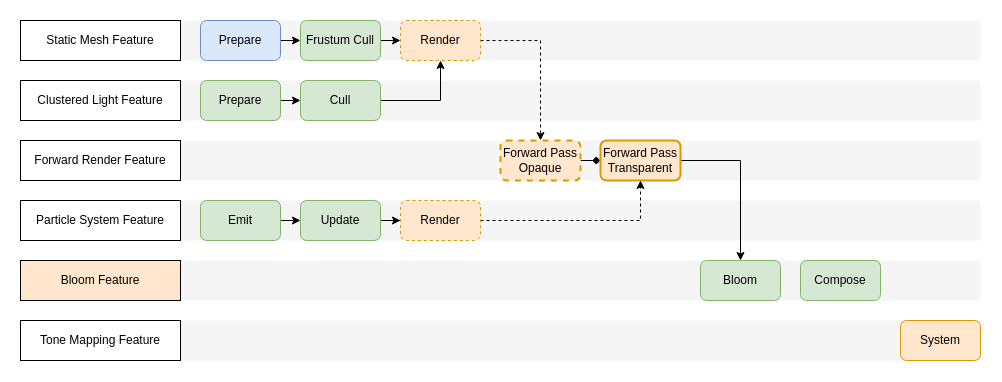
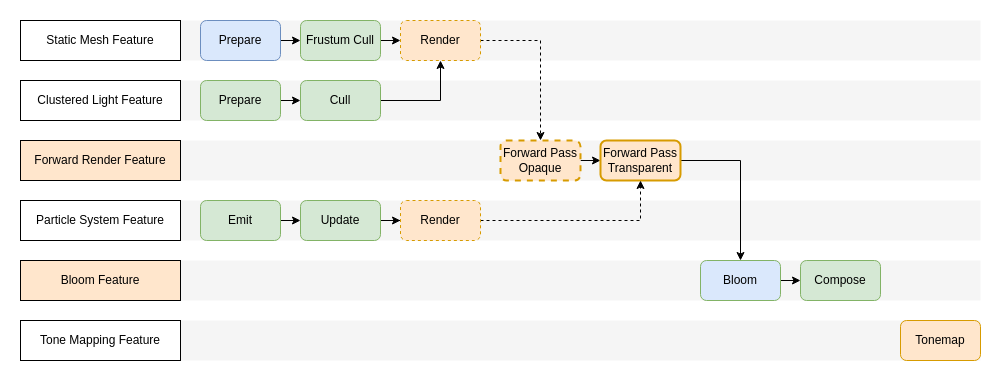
node "Forward Render Feature": fillcolor #ffffff -> #ffe6cc
edge "Forward Pass Opaque" -> "Forward Pass Transparent": arrowhead diamond -> classic
node "Bloom": fillcolor #d5e8d4 -> #dae8fc
edge "Bloom" -> "Compose": added
node "System": label "System" -> "Tonemap"
